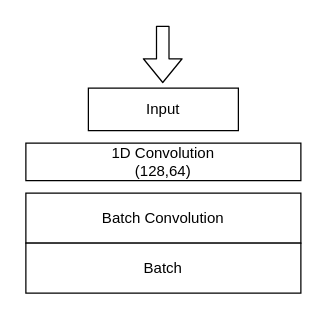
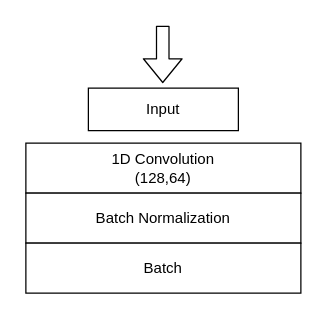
node "1D Convolution (128,64)": size 275x38 -> 275x50
node "Batch Convolution": label "Batch Convolution" -> "Batch Normalization"
